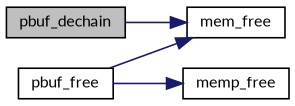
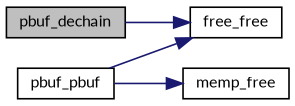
node "mem_free": label "mem_free" -> "free_free"
node "pbuf_free": label "pbuf_free" -> "pbuf_pbuf"
